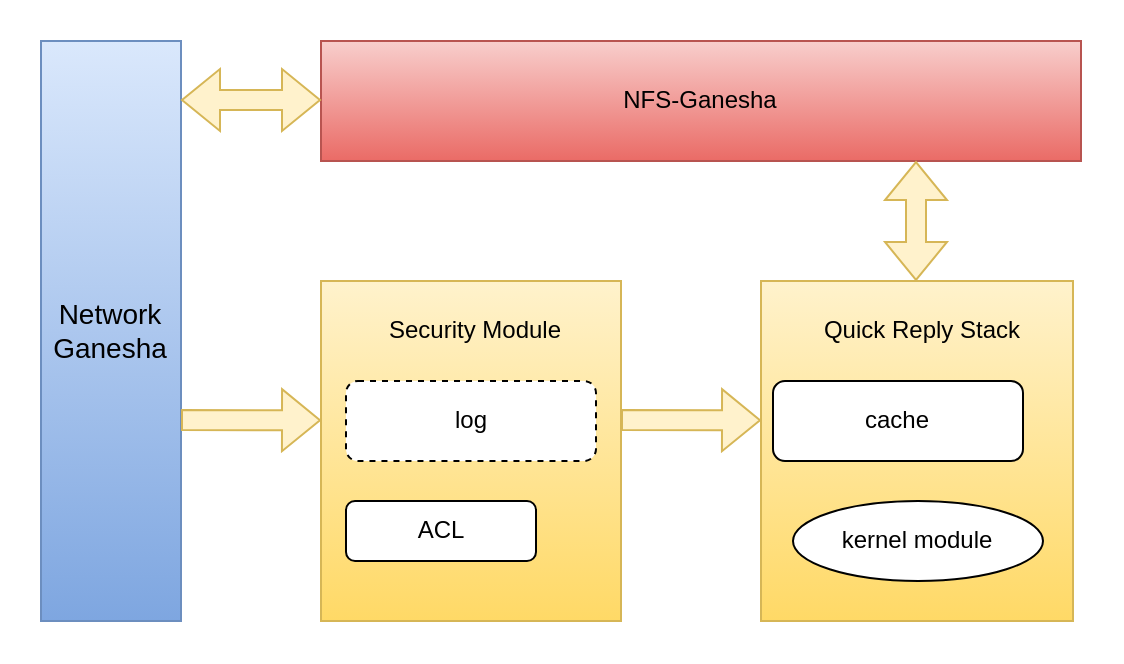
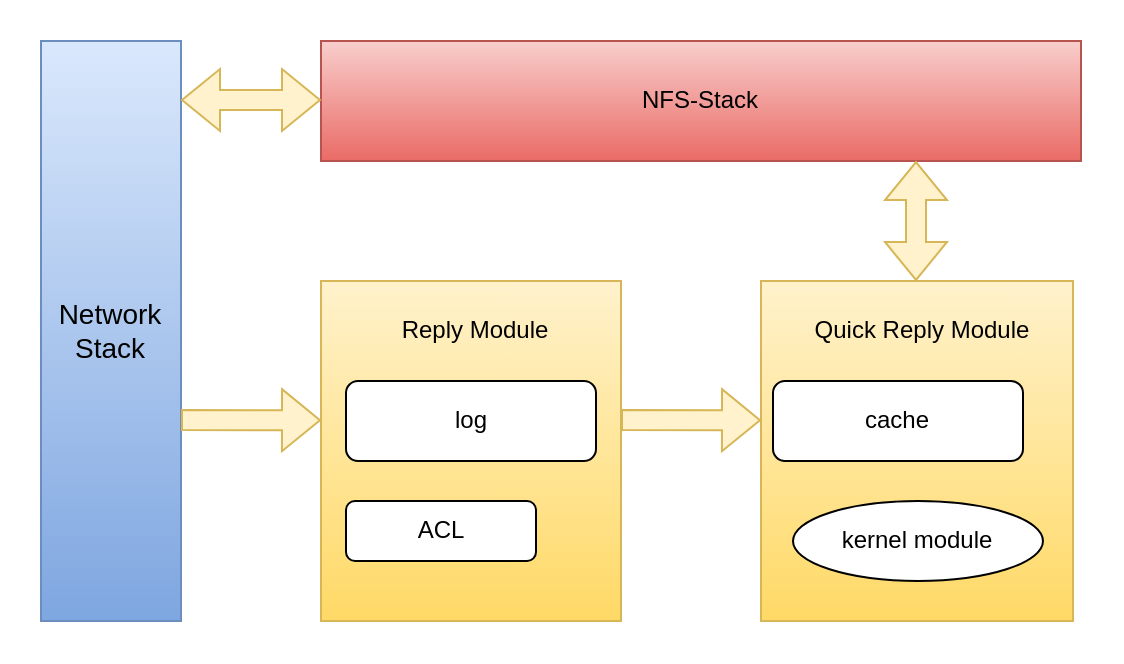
node "NFS-Ganesha": label "NFS-Ganesha" -> "NFS-Stack"
node "Network Ganesha": label "Network Ganesha" -> "Network Stack"
node "Security Module": label "Security Module" -> "Reply Module"
node "Quick Reply Stack": label "Quick Reply Stack" -> "Quick Reply Module"
node "log": style dashed -> solid
